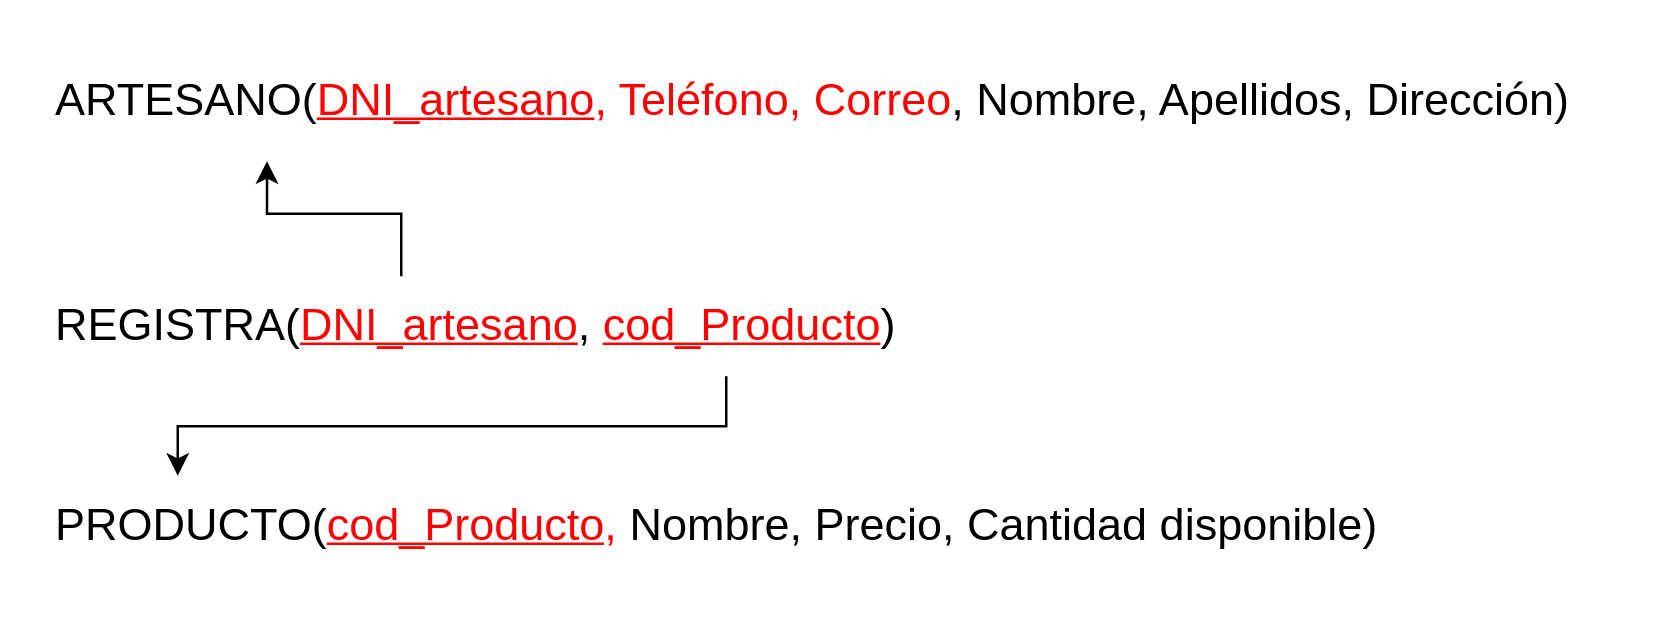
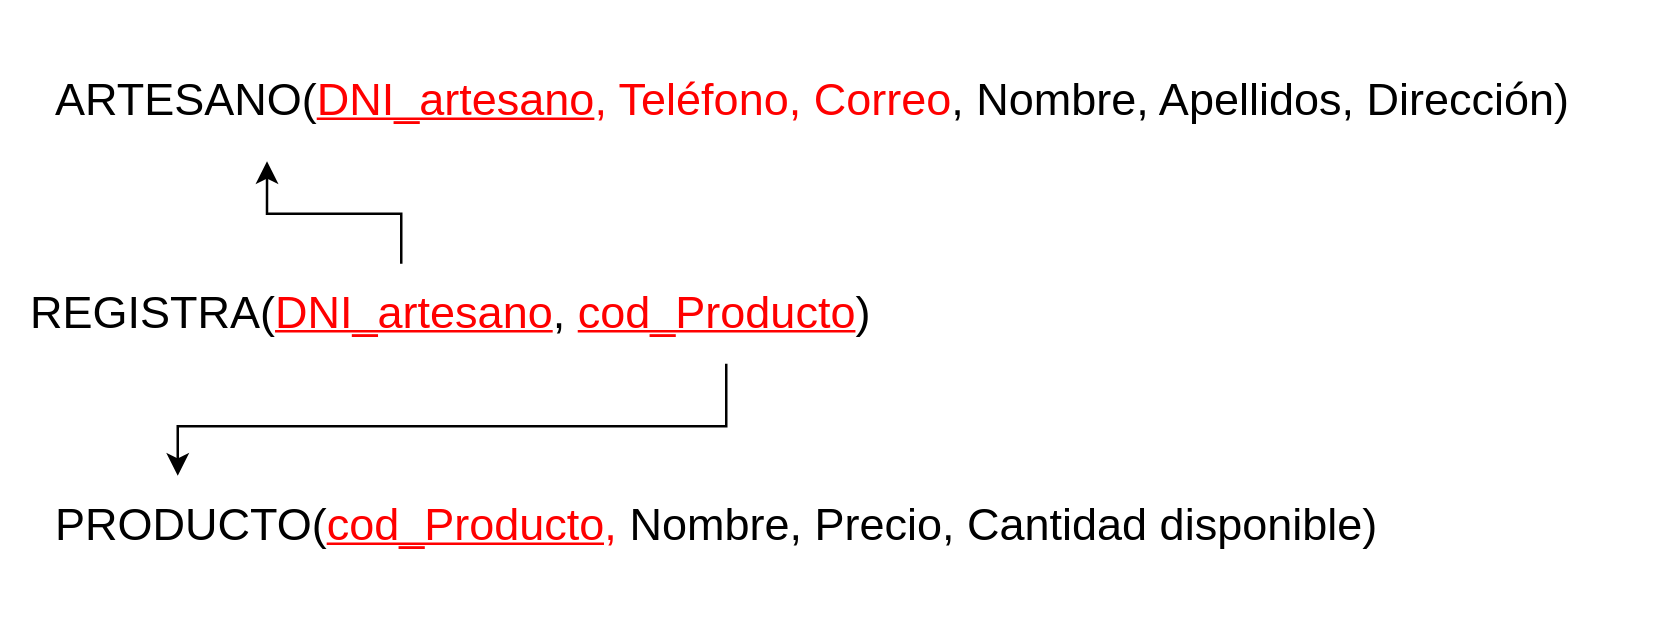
node "REGISTRA(DNI_artesano, cod_Producto)": moved (501, 326) -> (476, 314)
